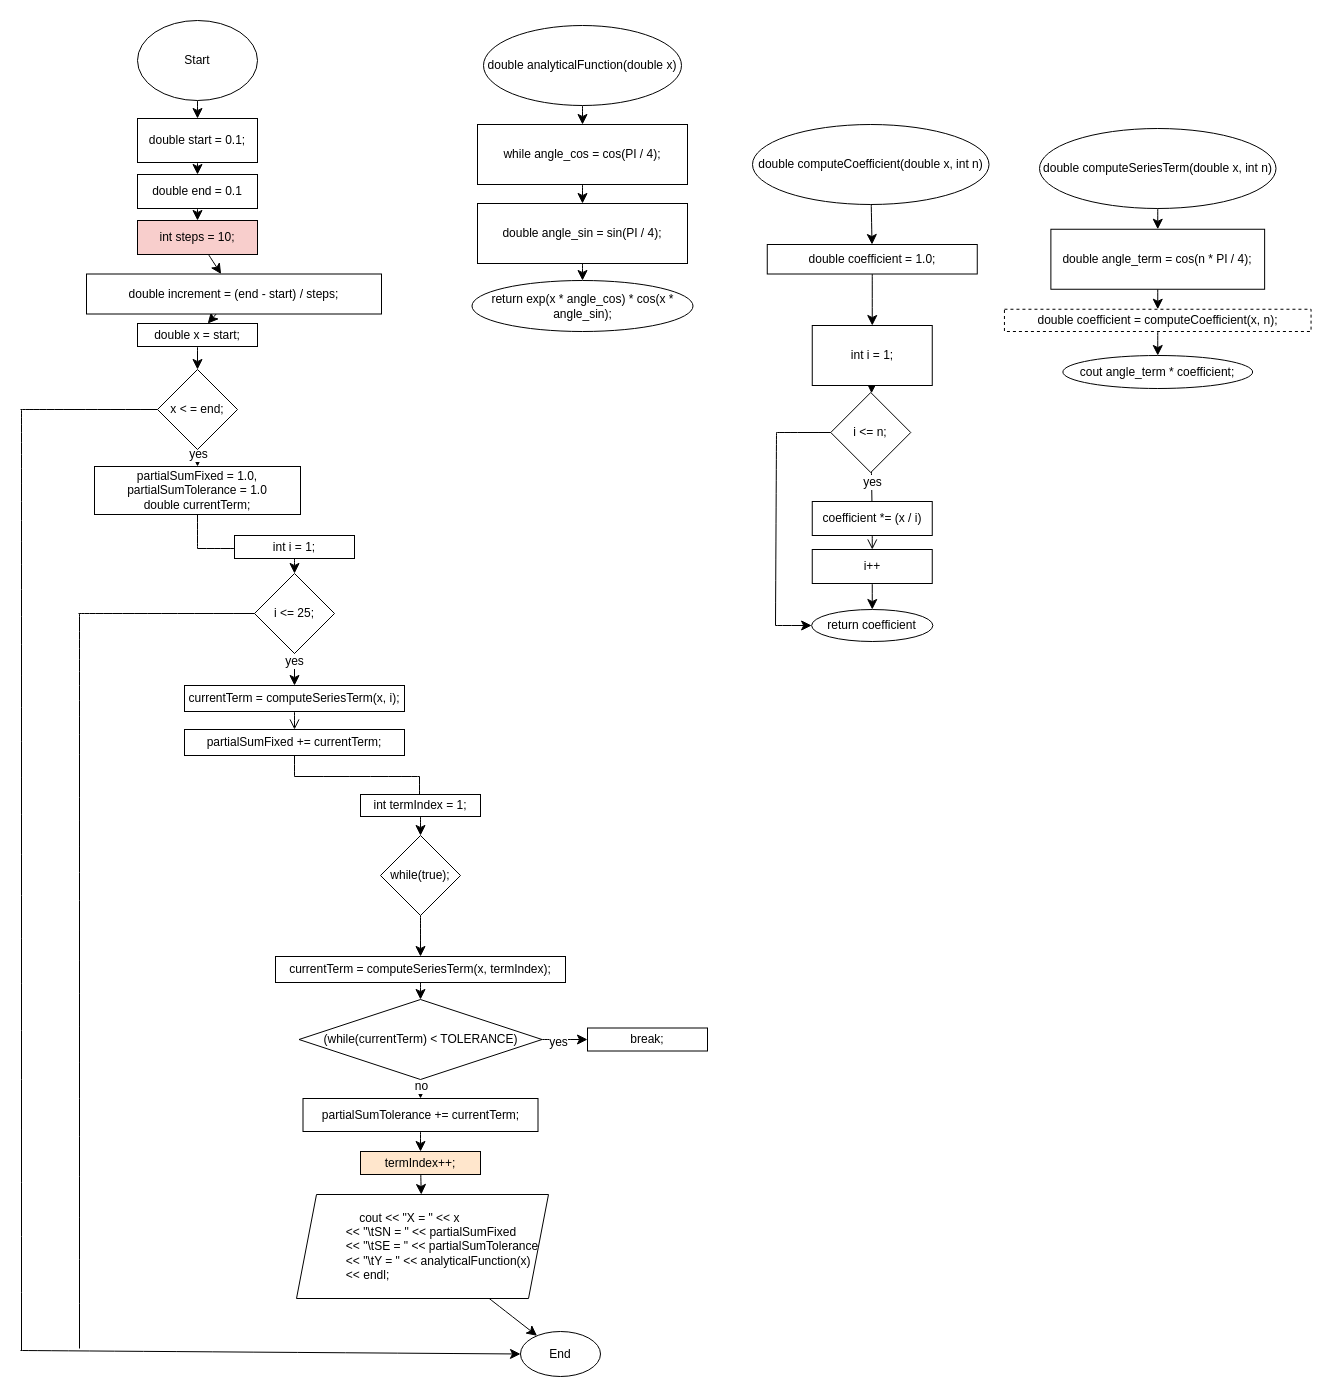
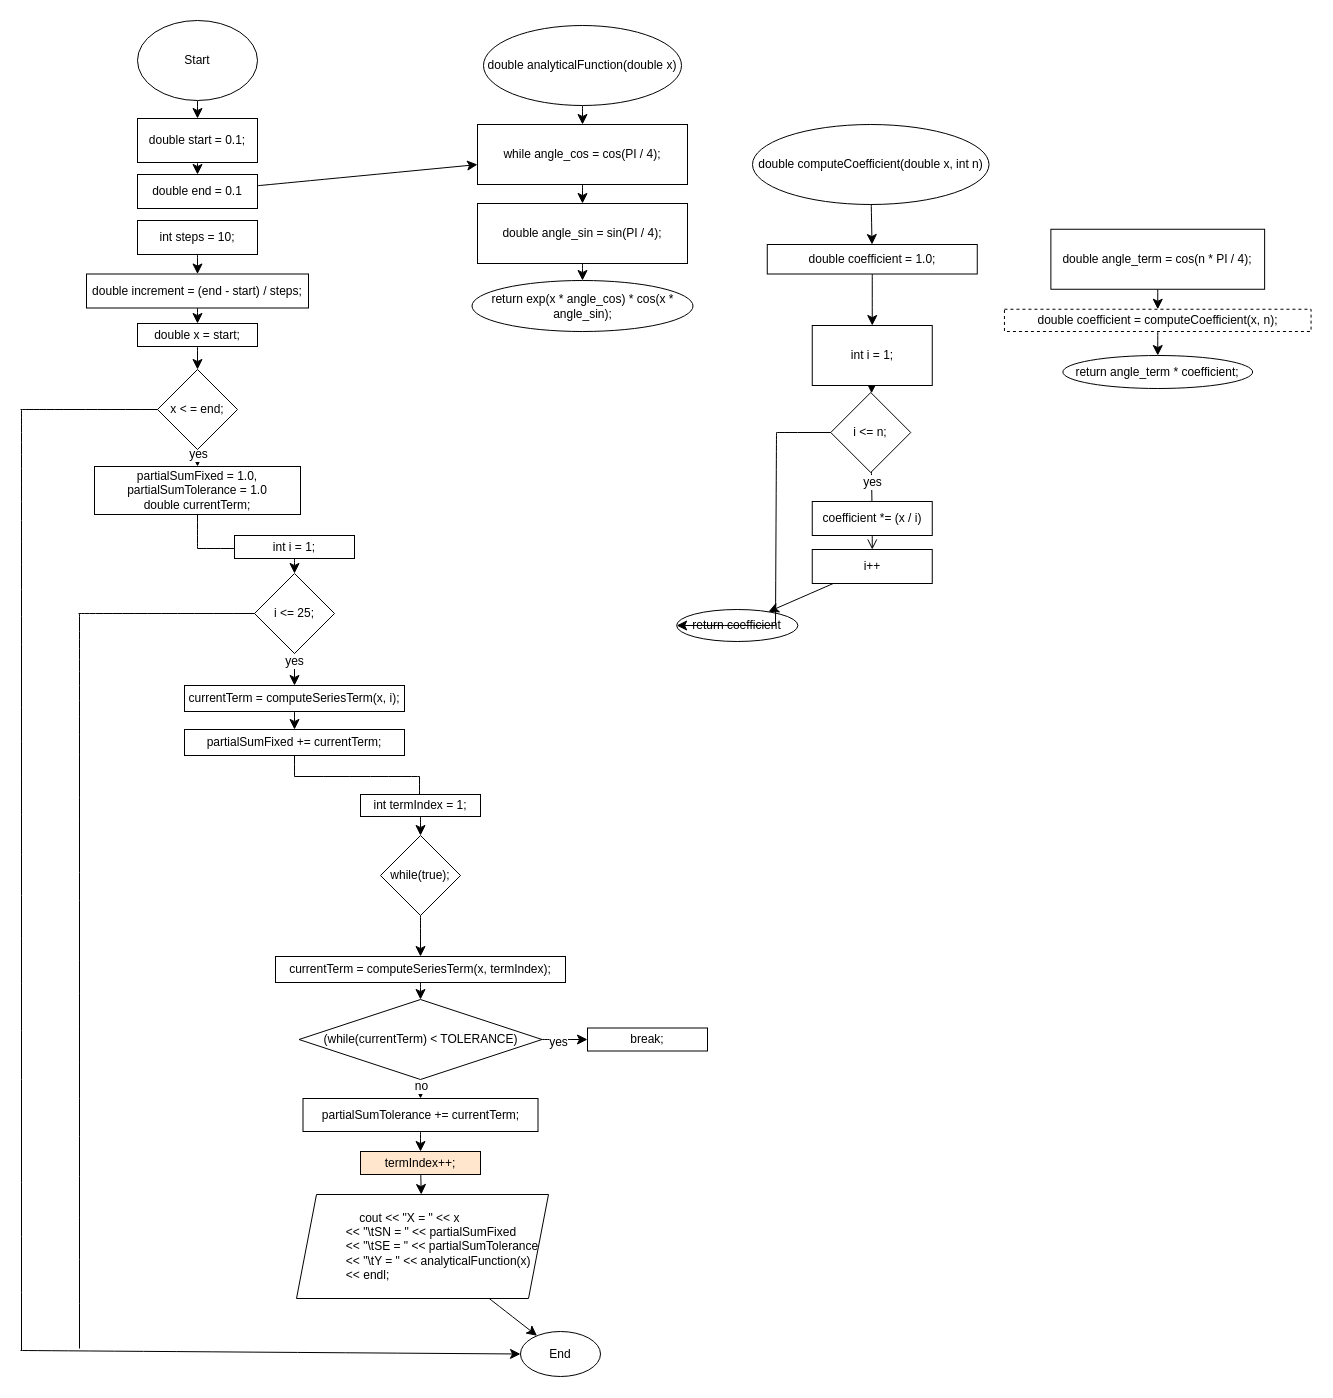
node "double computeSeriesTerm(double x, int n)": removed
edge "double end = 0.1" -> "int steps = 10;": now "double end = 0.1" -> "while angle_cos = cos(PI / 4);"
edge "double computeSeriesTerm(double x, int n)" -> "double angle_term = cos(n * PI / 4);": removed
node "int steps = 10;": fillcolor #f8cecc -> #ffffff
node "double increment = (end - start) / steps;": size 295x40 -> 222x34
node "cout angle_term * coefficient;": label "cout angle_term * coefficient;" -> "return angle_term * coefficient;"
node "return coefficient": moved (872, 626) -> (737, 626)
edge "currentTerm = computeSeriesTerm(x, i);" -> "partialSumFixed += currentTerm;": arrowhead open -> classic
